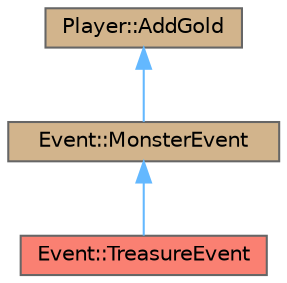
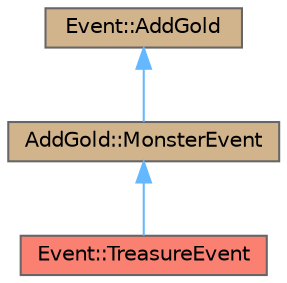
node "Player::AddGold": label "Player::AddGold" -> "Event::AddGold"
node "Event::MonsterEvent": label "Event::MonsterEvent" -> "AddGold::MonsterEvent"
